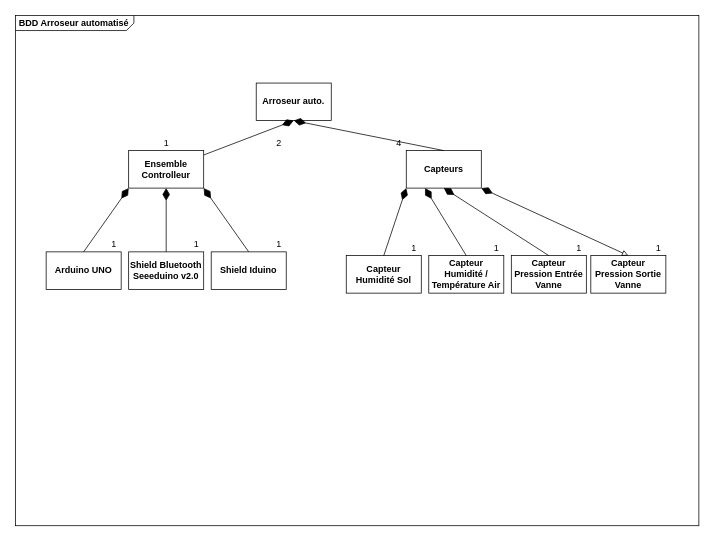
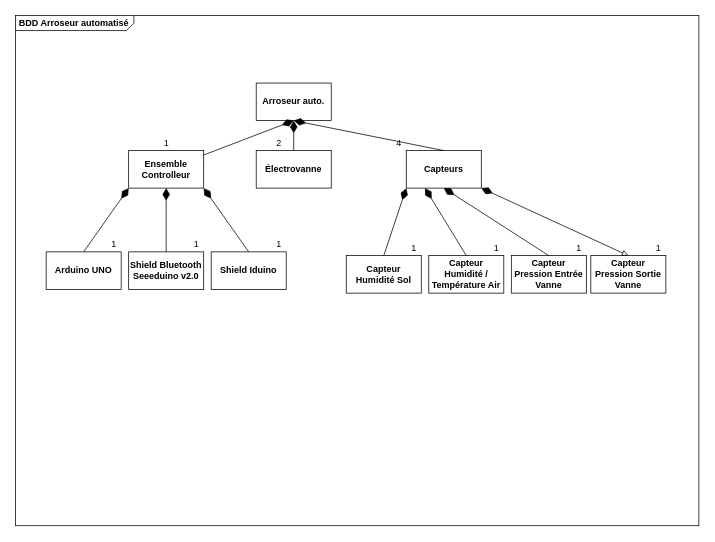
edge "Électrovanne" -> "Arroseur auto.": added
node "Électrovanne": added
